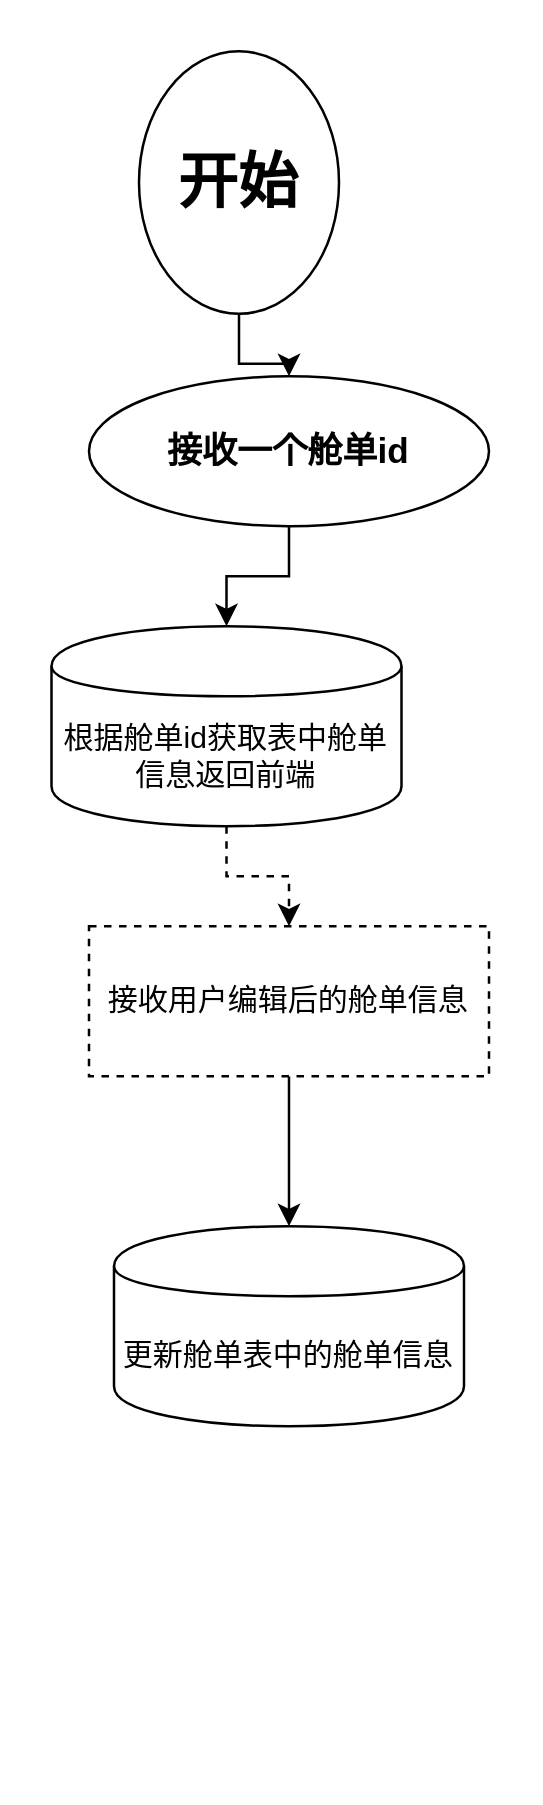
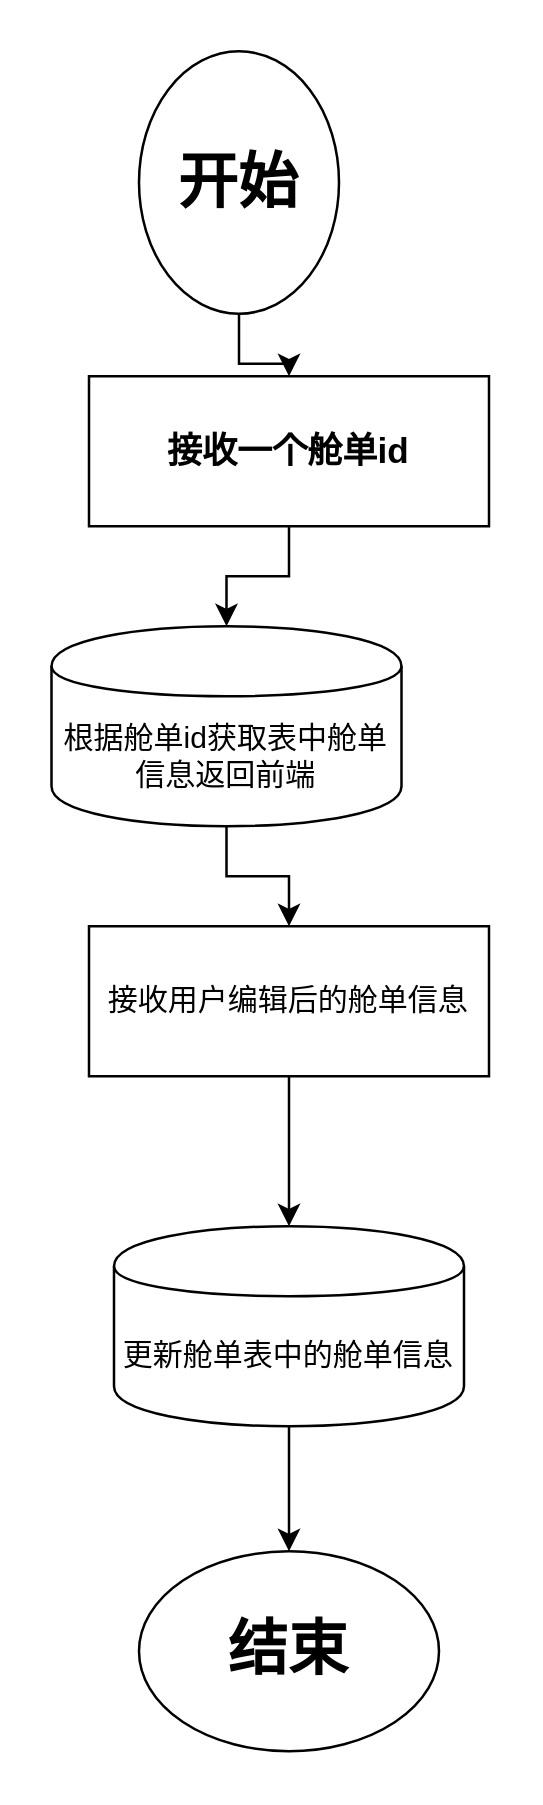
node "接收一个舱单id": shape ellipse -> rectangle
edge "根据舱单id获取表中舱单信息返回前端" -> "接收用户编辑后的舱单信息": style dashed -> solid
node "接收用户编辑后的舱单信息": style dashed -> solid
edge "更新舱单表中的舱单信息" -> "结束": added
node "结束": added
